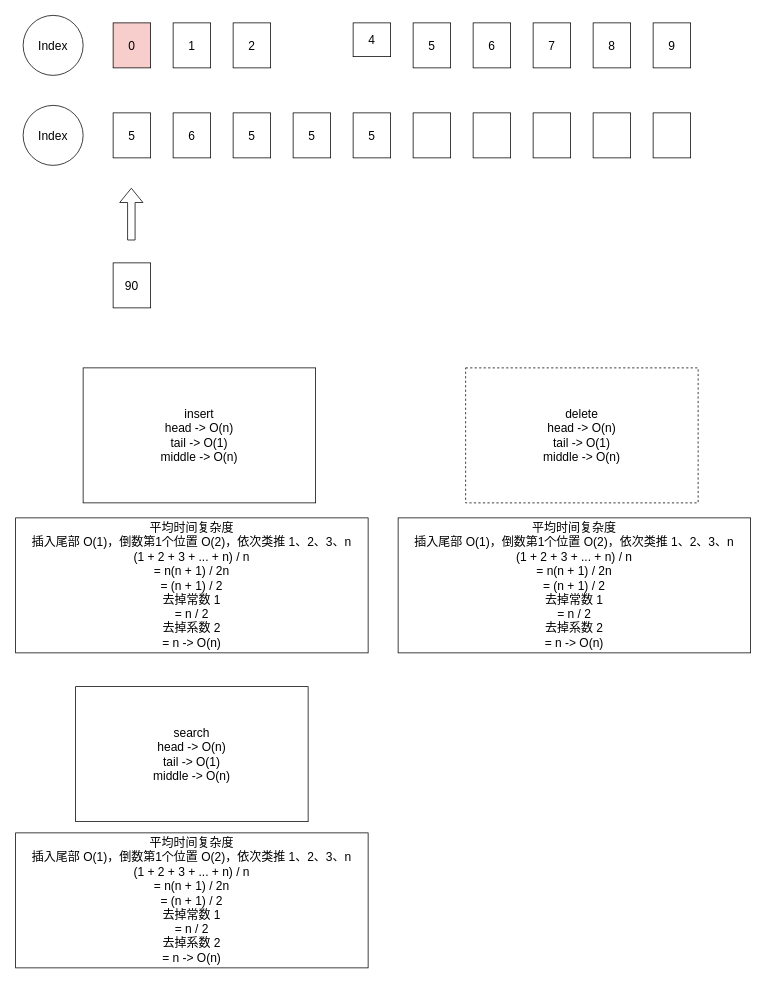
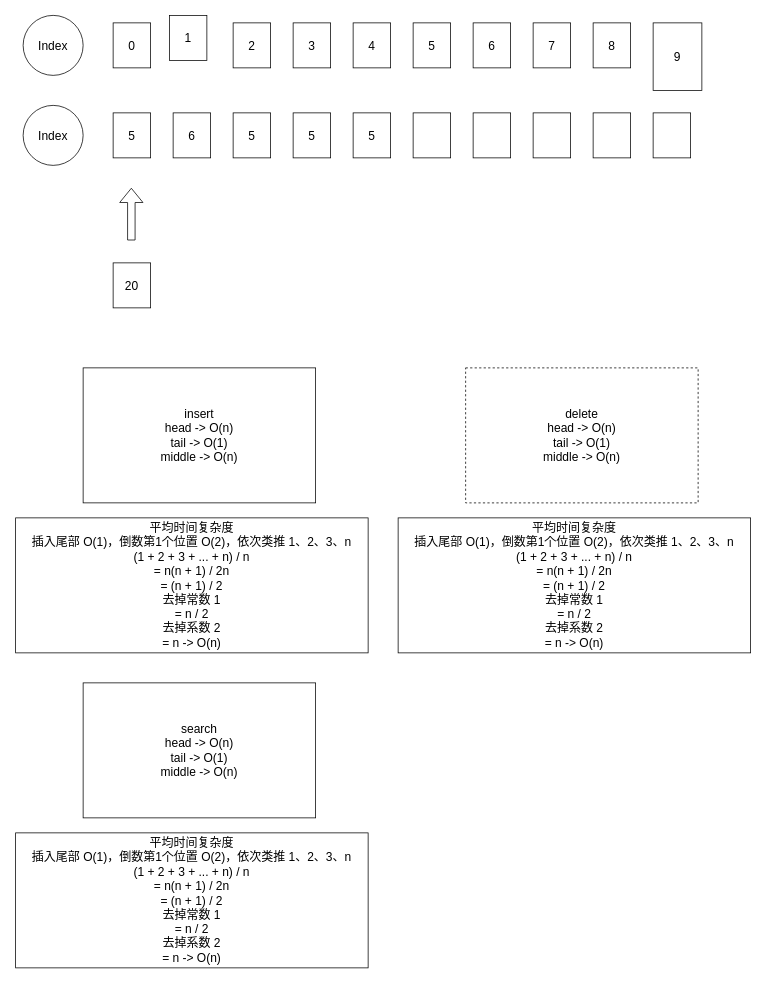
node "4": size 38x34 -> 38x45
node "0": fillcolor #f8cecc -> #ffffff
node "1": moved (192, 45) -> (188, 38)
node "3": added
node "9": size 38x45 -> 49x68
node "90": label "90" -> "20"
node "search head -> O(n) tail -> O(1) middle -> O(n)": moved (192, 754) -> (199, 750)
